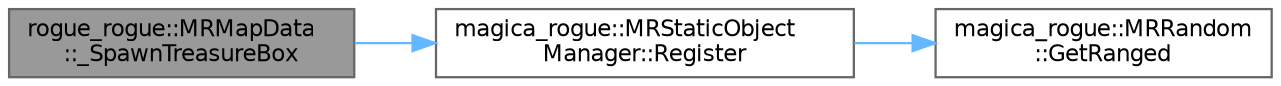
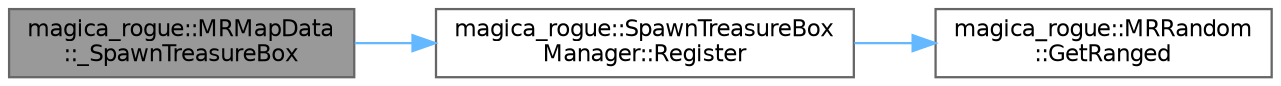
node "rogue_rogue::MRMapData ::_SpawnTreasureBox": label "rogue_rogue::MRMapData ::_SpawnTreasureBox" -> "magica_rogue::MRMapData ::_SpawnTreasureBox"
node "magica_rogue::MRStaticObject Manager::Register": label "magica_rogue::MRStaticObject Manager::Register" -> "magica_rogue::SpawnTreasureBox Manager::Register"
